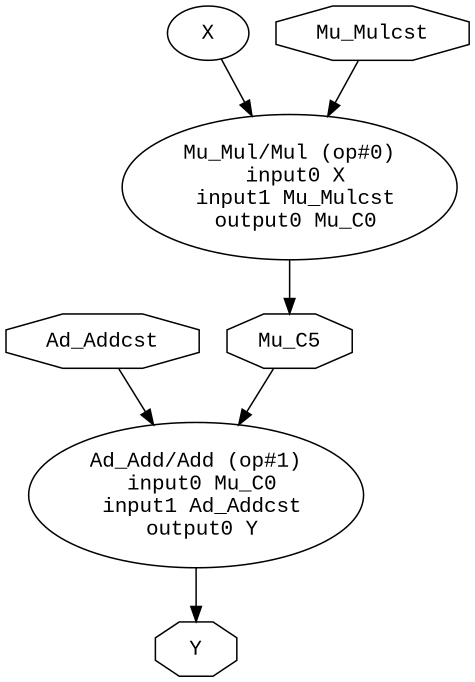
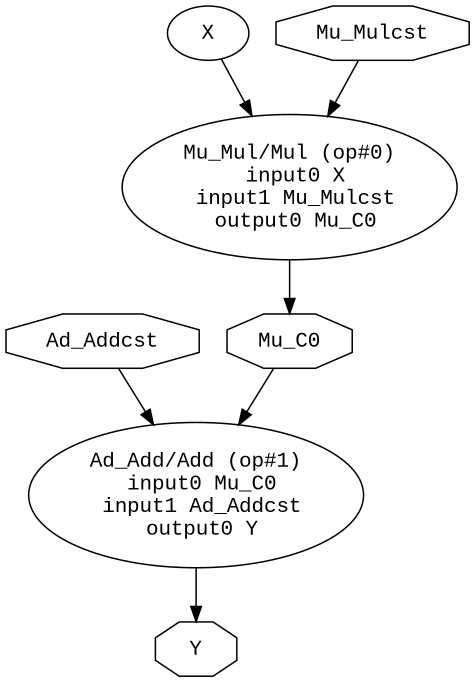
node "Mu_C5": label "Mu_C5" -> "Mu_C0"
